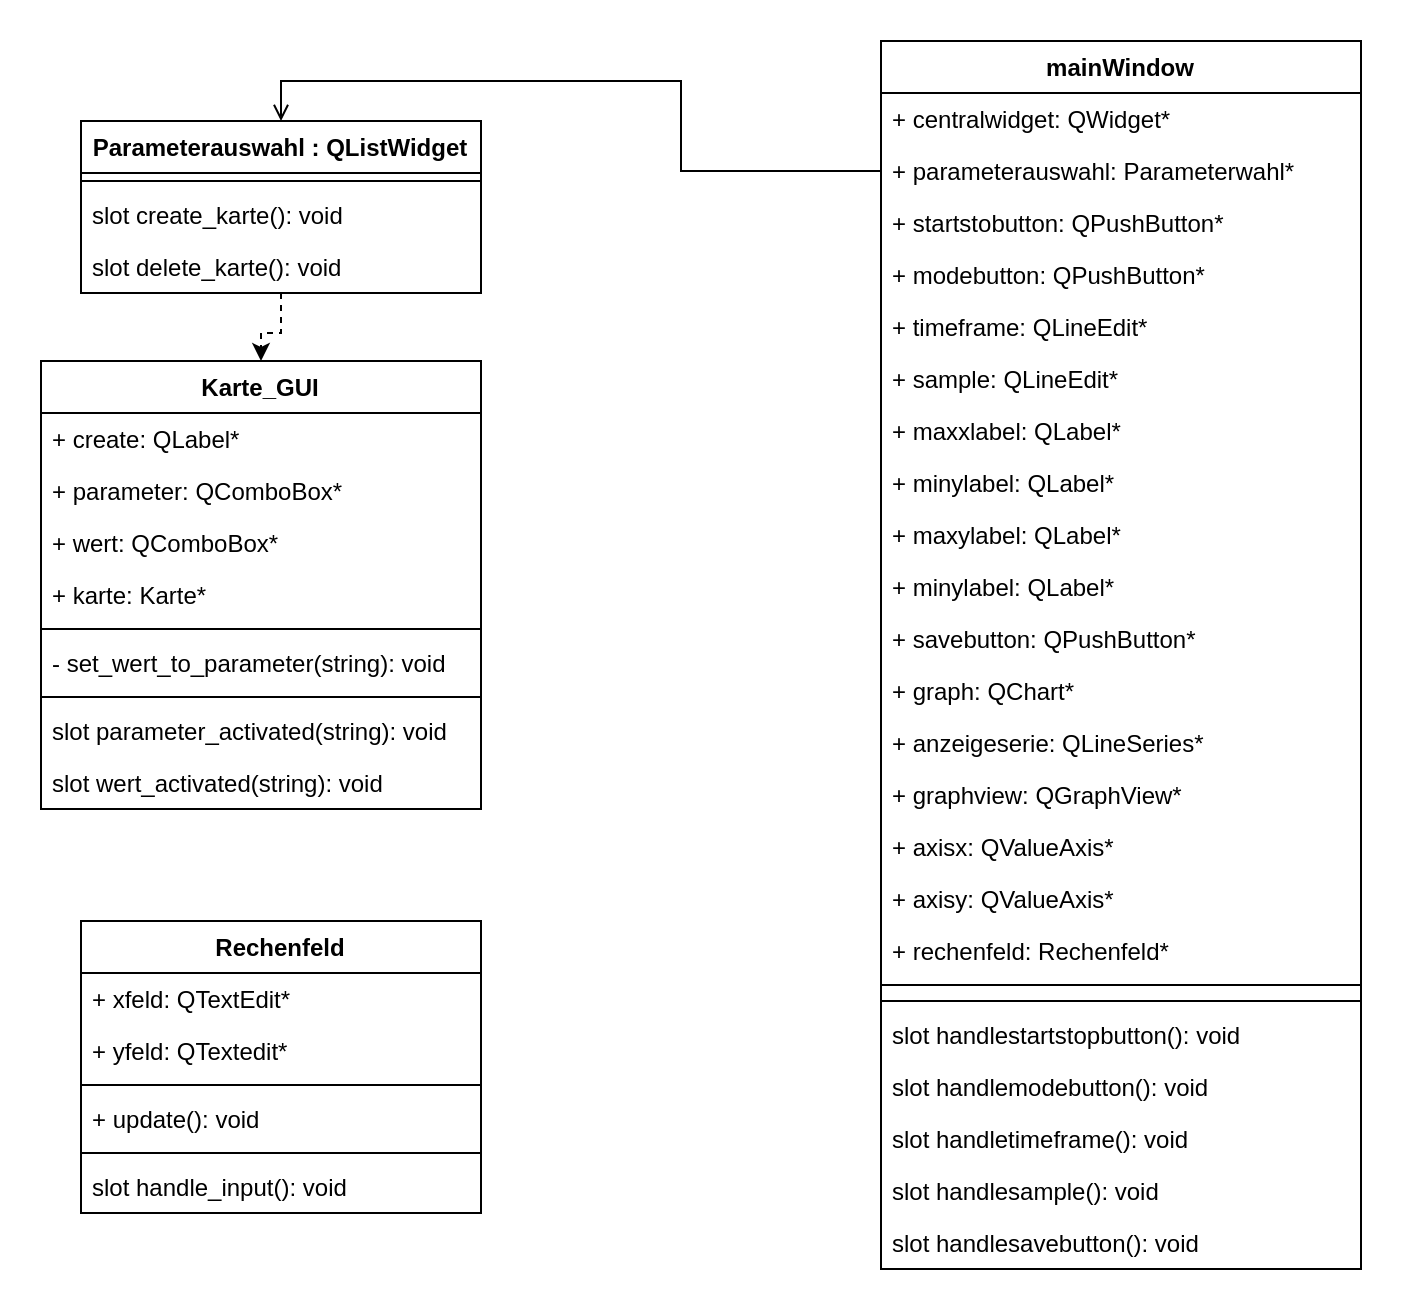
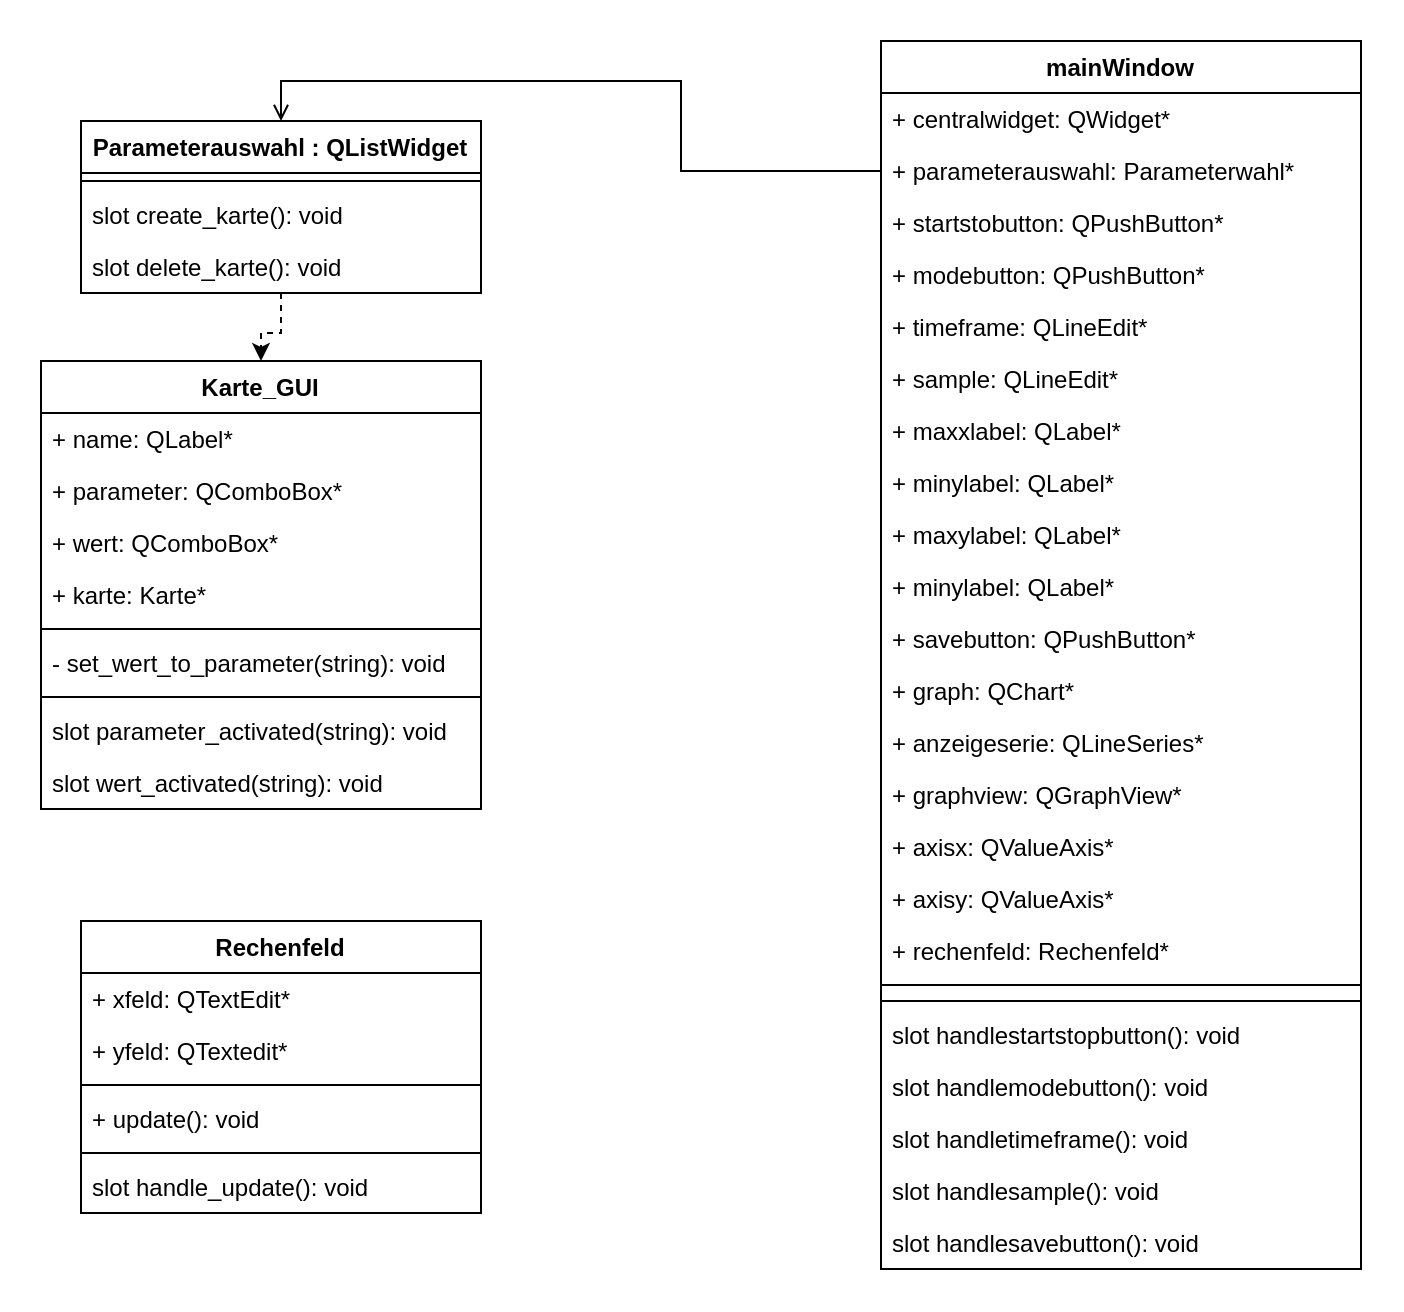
node "+ create: QLabel*": label "+ create: QLabel*" -> "+ name: QLabel*"
node "slot handle_input(): void": label "slot handle_input(): void" -> "slot handle_update(): void"
